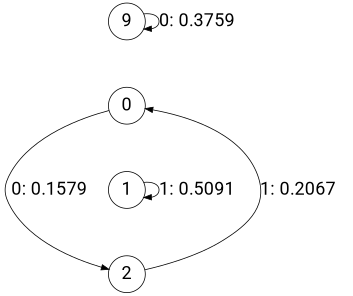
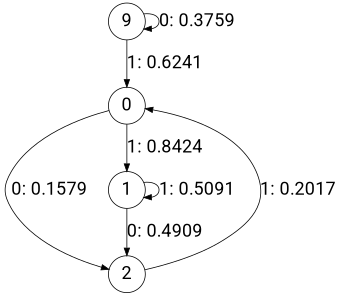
edge "9" -> "0": added, label "1: 0.6241"
edge "0" -> "1": added, label "1: 0.8424"
edge "2" -> "0": label "1: 0.2067   " -> "1: 0.2017   "
edge "1" -> "2": added, label "0: 0.4909"
